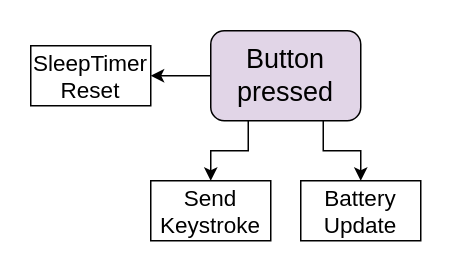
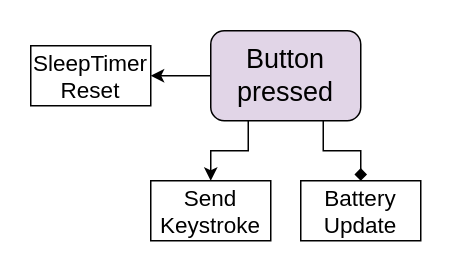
edge "Button pressed" -> "Battery Update": arrowhead classic -> diamond
